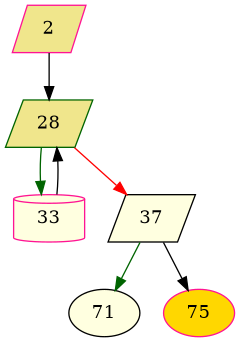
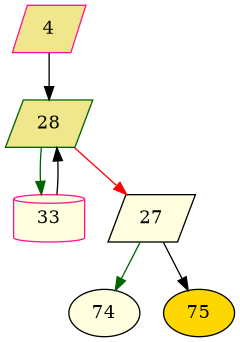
node "2": label "2" -> "4"
node "37": label "37" -> "27"
node "71": label "71" -> "74"
node "75": color deeppink -> black
